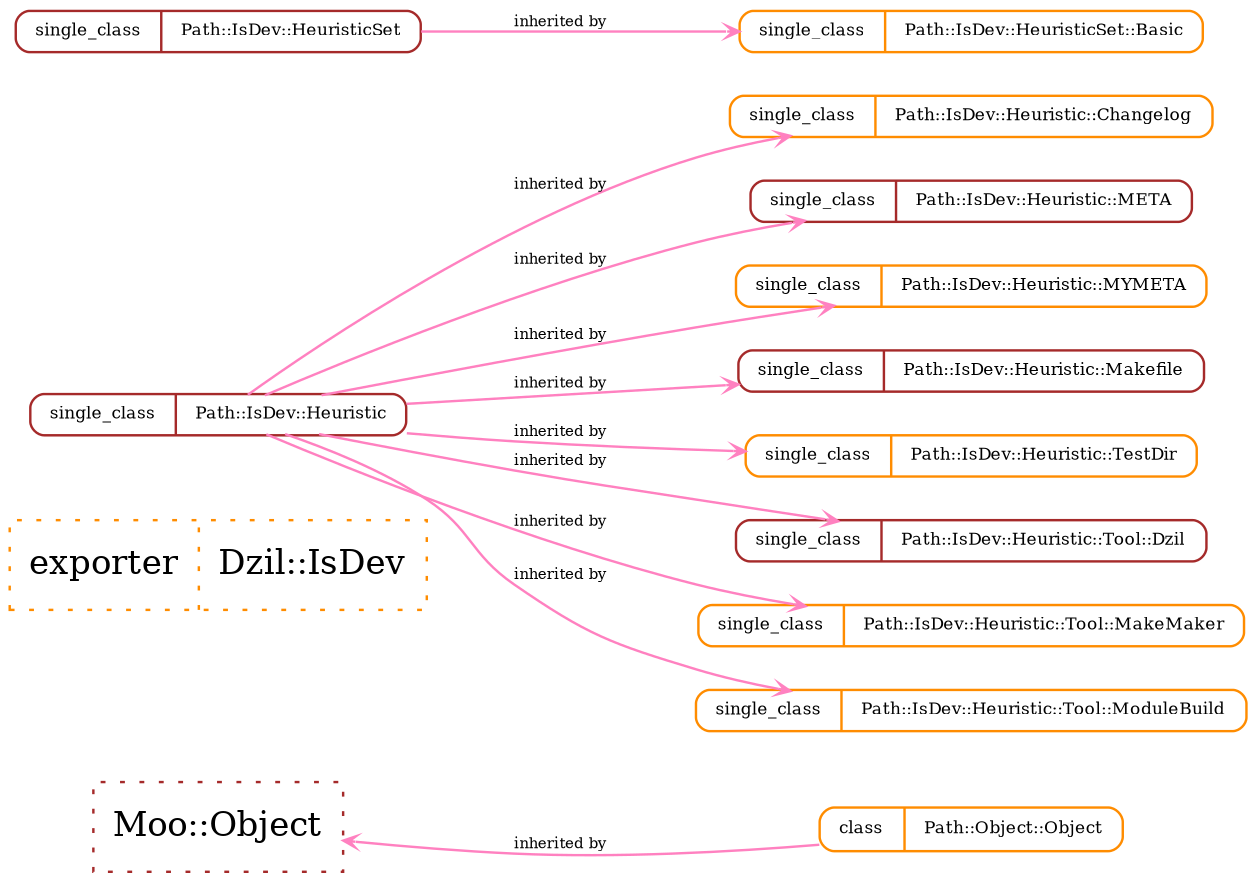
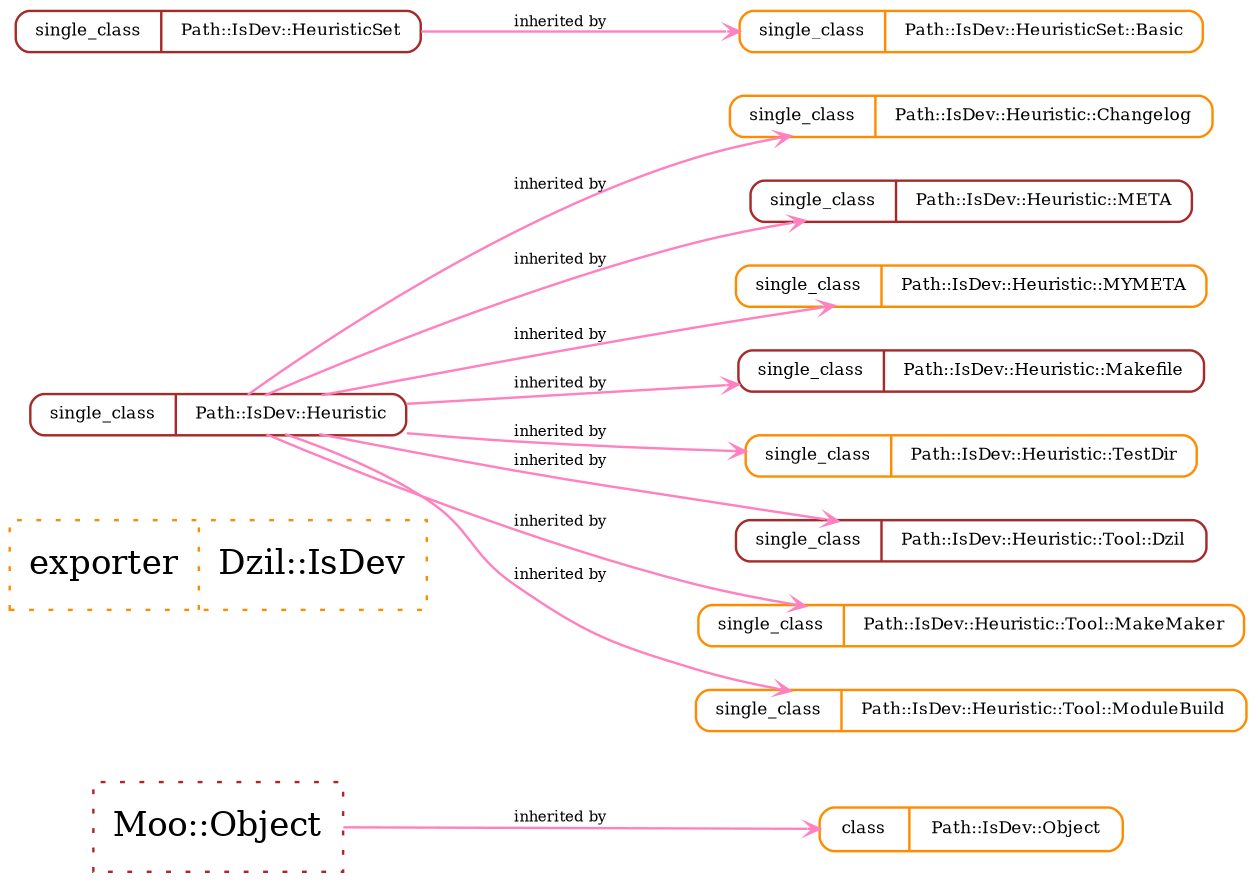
node "class": text "Path::Object::Object" -> "Path::IsDev::Object"
edge "class" -> "Moo::Object": reversed
